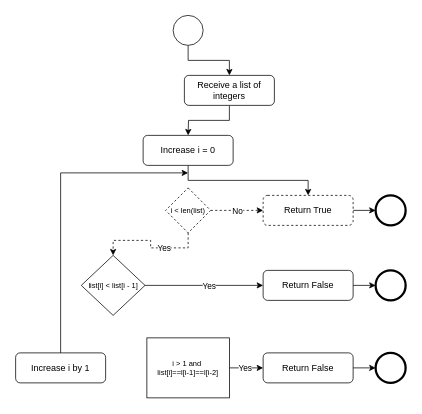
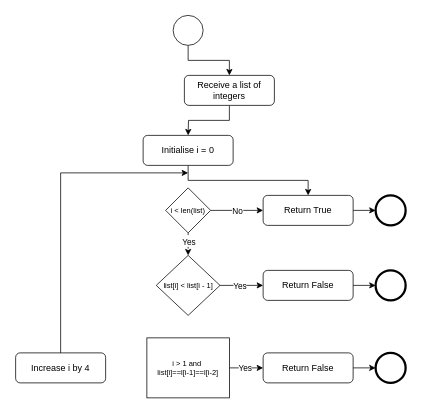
node "Increase i = 0": label "Increase i = 0" -> "Initialise i = 0"
node "i < len(list)": style dashed -> solid
edge "i < len(list)" -> "Return True": style dashed -> solid
node "Return True": style dashed -> solid
node "list[i] < list[i - 1]": moved (113, 285) -> (188, 285)
node "Increase i by 1": label "Increase i by 1" -> "Increase i by 4"
